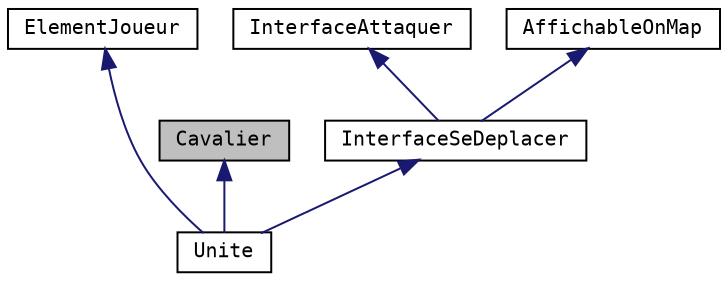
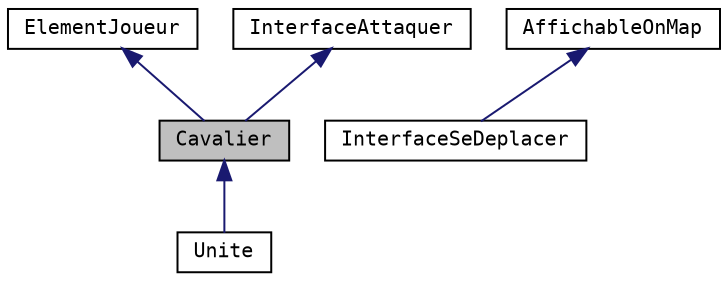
edge "InterfaceSeDeplacer" -> "InterfaceAttaquer": now "Cavalier" -> "InterfaceAttaquer"
edge "Unite" -> "ElementJoueur": now "Cavalier" -> "ElementJoueur"
edge "Unite" -> "InterfaceSeDeplacer": removed
